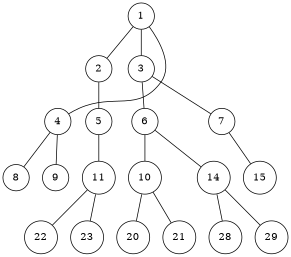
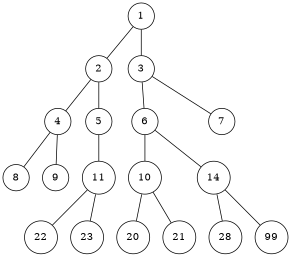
edge "1" -- "4": now "2" -- "4"
node "15": removed
node "29": label "29" -> "99"
